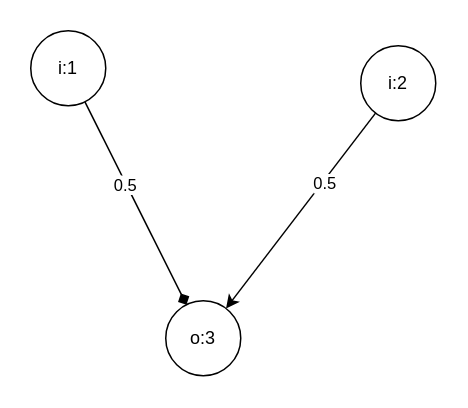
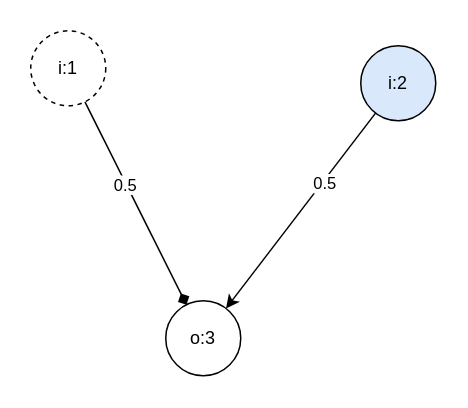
node "i:1": style solid -> dashed
node "i:2": fillcolor #ffffff -> #dae8fc
